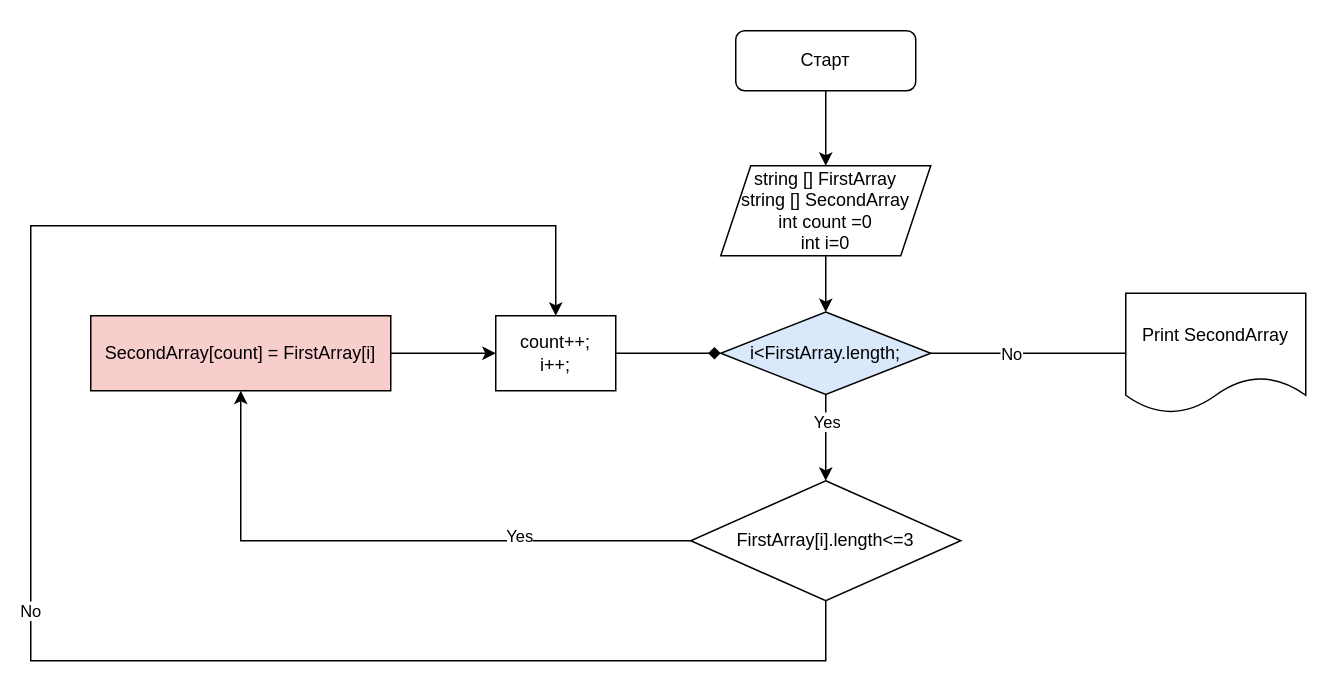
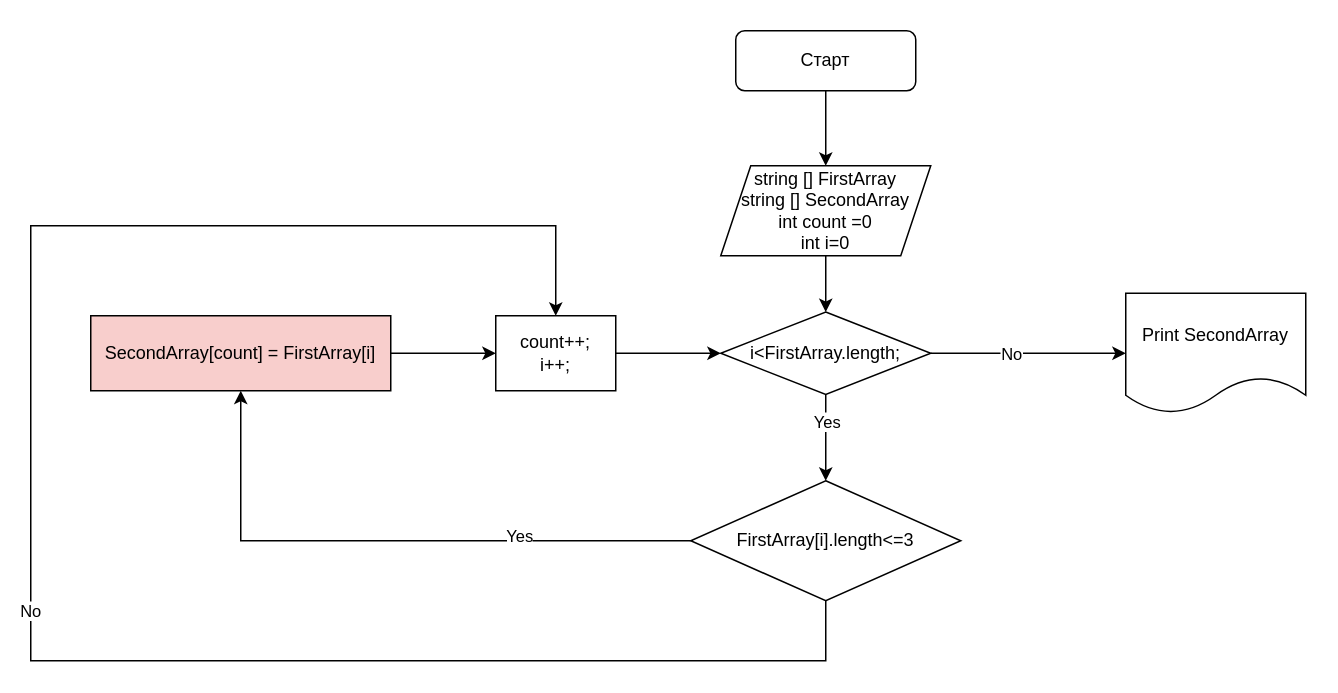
edge "count++; i++;" -> "i<FirstArray.length;": arrowhead diamond -> classic
node "i<FirstArray.length;": fillcolor #dae8fc -> #ffffff
edge "i<FirstArray.length;" -- "Print SecondArray": arrowhead none -> classic
